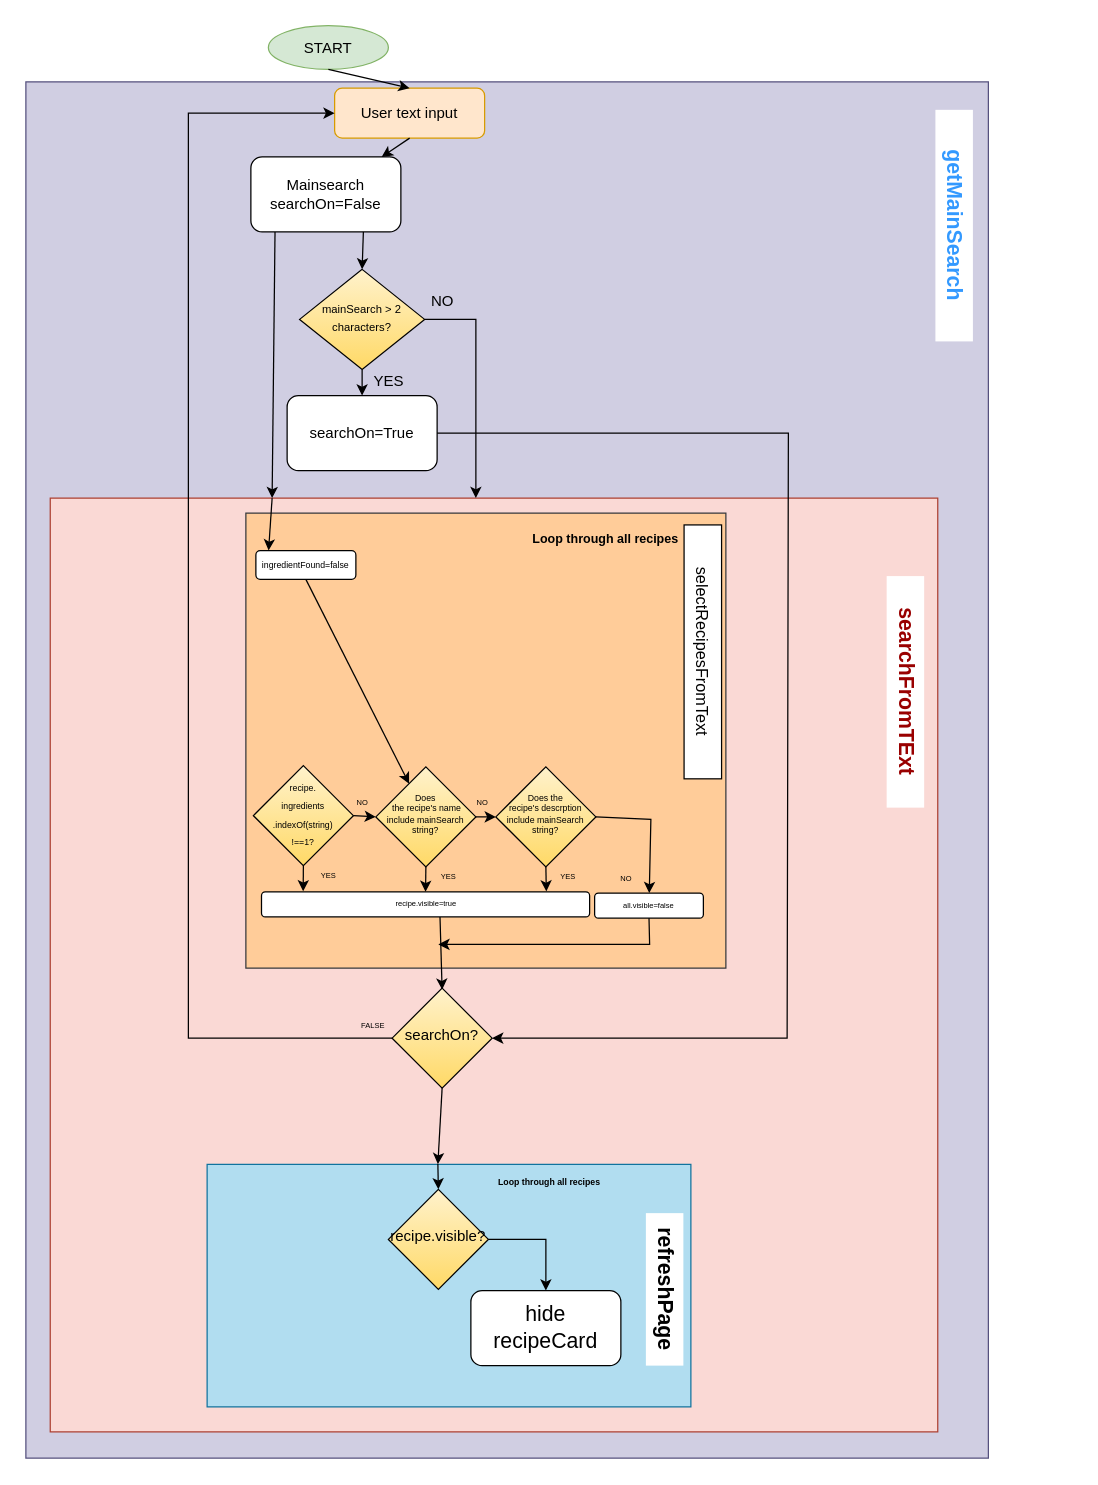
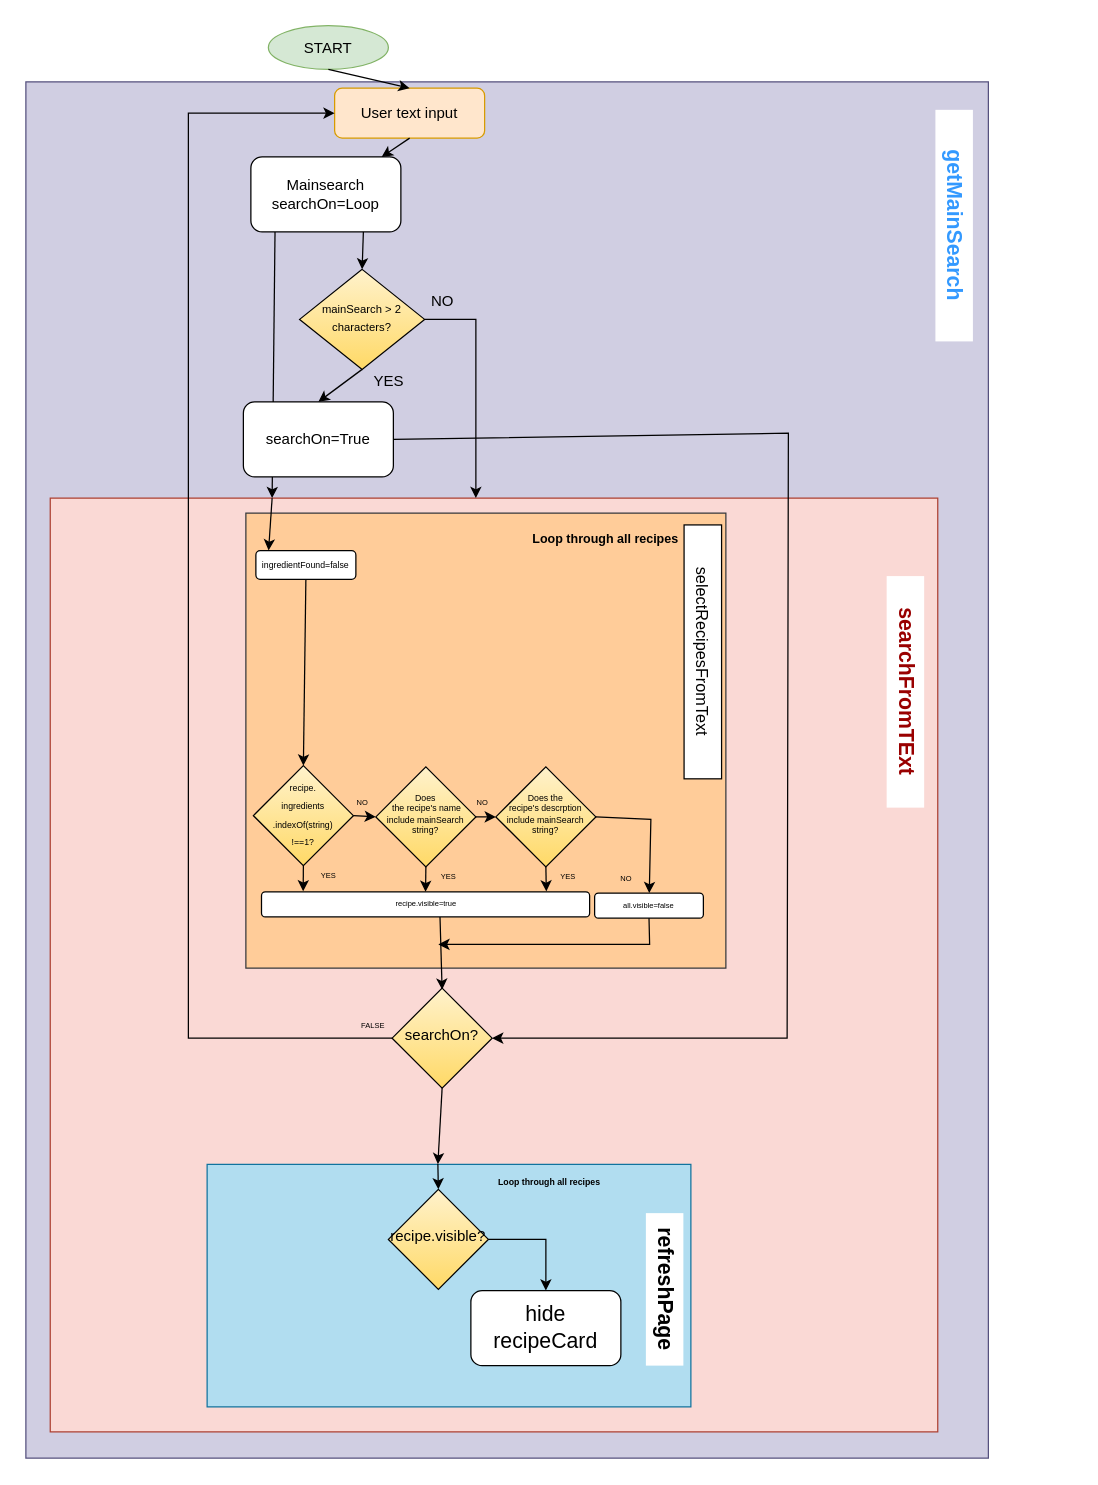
node "Mainsearch searchOn=False": label "Mainsearch searchOn=False" -> "Mainsearch searchOn=Loop"
node "searchOn=True": moved (362, 433) -> (318, 439)
edge "ingredientFound=false" -> "Does the recipe's name include mainSearch string?": now "ingredientFound=false" -> "recipe. ingredients .indexOf(string) !==1?"
